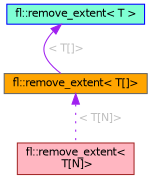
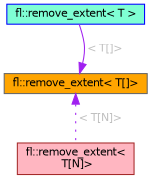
edge "fl::remove_extent< T[]>" -> "fl::remove_extent< T >": reversed
